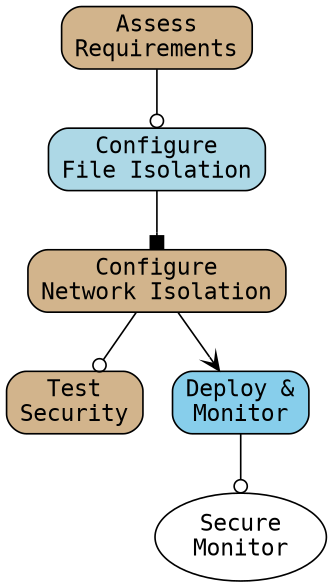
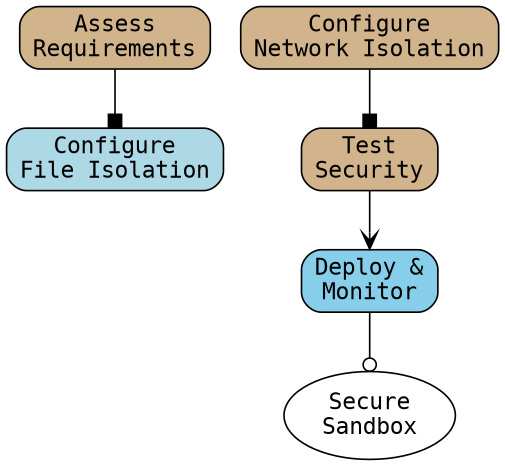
edge "Assess Requirements" -> "Configure File Isolation": arrowhead odot -> box
edge "Configure File Isolation" -> "Configure Network Isolation": removed
edge "Configure Network Isolation" -> "Deploy & Monitor": now "Test Security" -> "Deploy & Monitor"
edge "Configure Network Isolation" -> "Test Security": arrowhead odot -> box
node "Secure Monitor": label "Secure Monitor" -> "Secure Sandbox"
